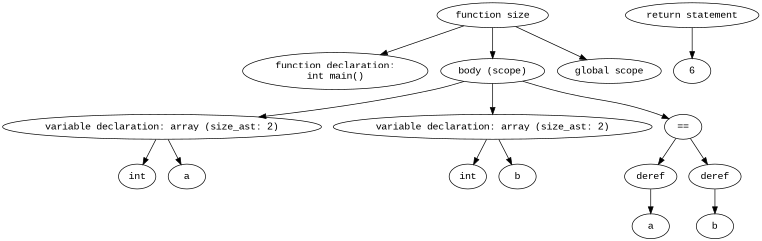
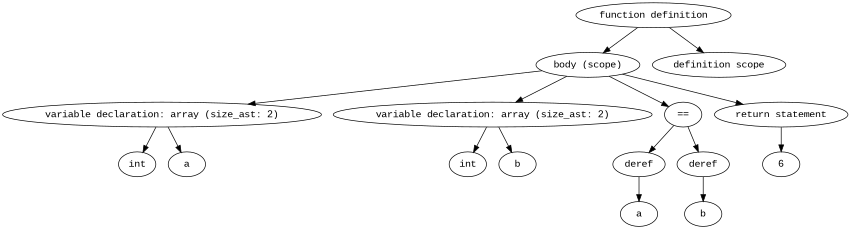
node "function size": label "function size" -> "function definition"
node "function declaration: int main()": removed
node "global scope": label "global scope" -> "definition scope"
edge "body (scope)" -> "return statement": added
